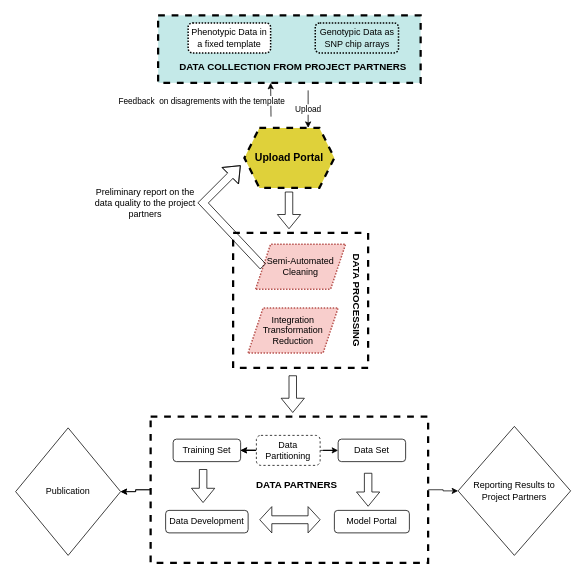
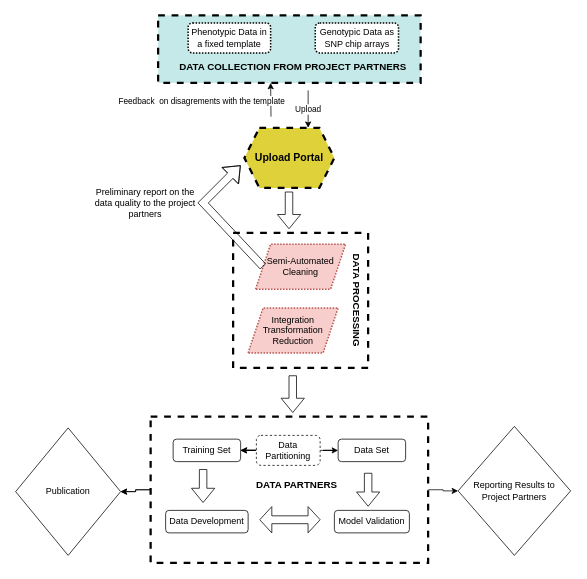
node "Genotypic Data as SNP chip arrays": fillcolor #c4e9e8 -> #ffffff
node "Model Portal": label "Model Portal" -> "Model Validation"
